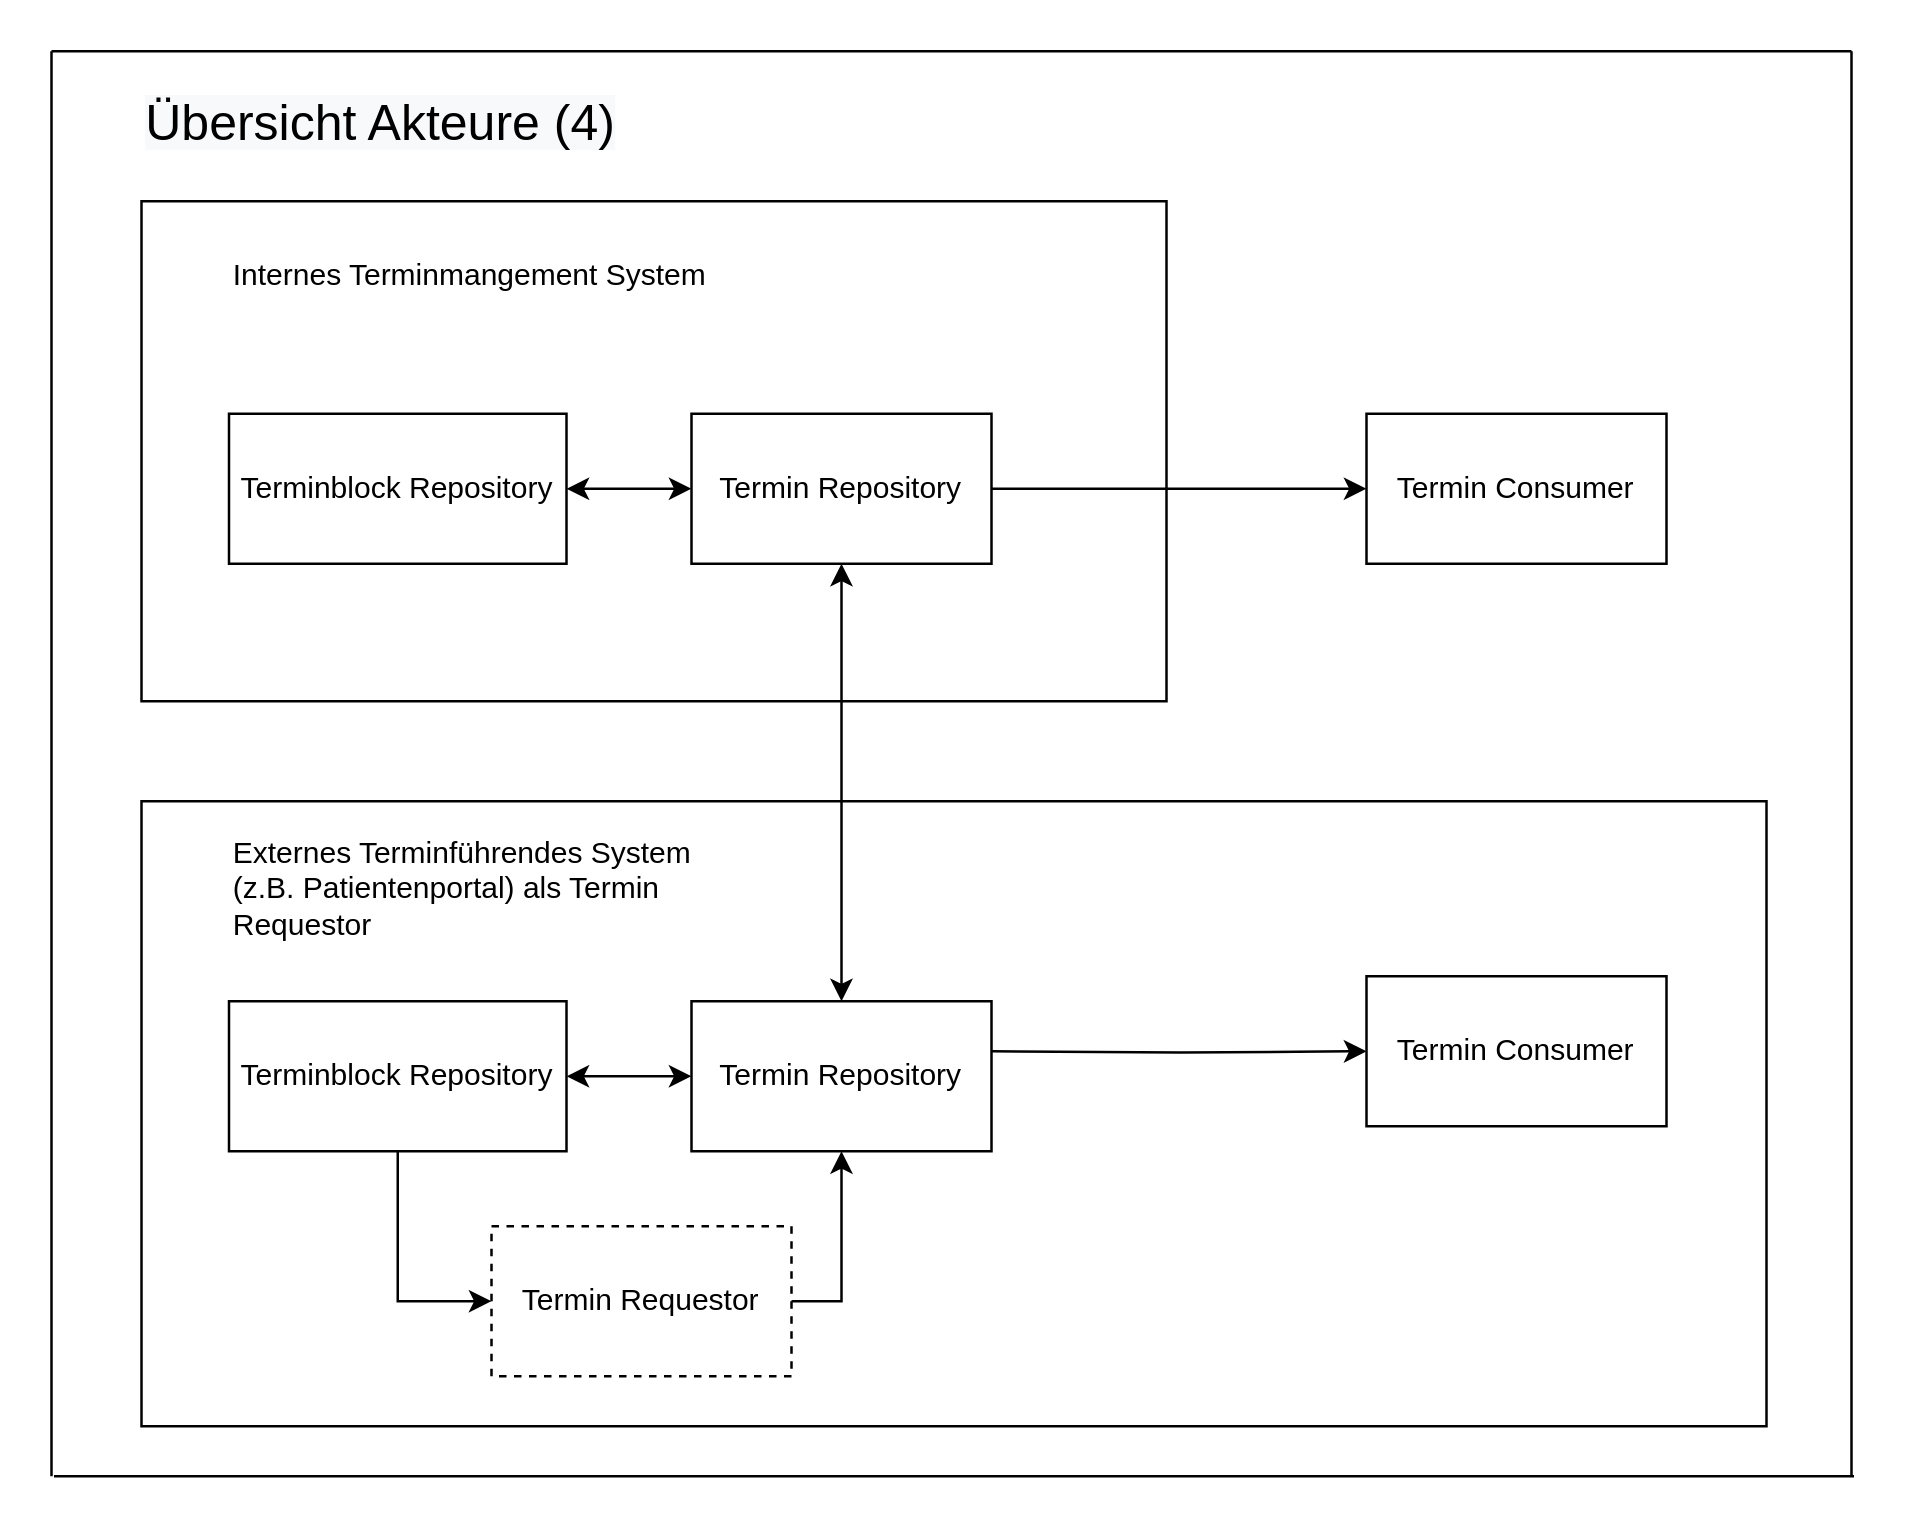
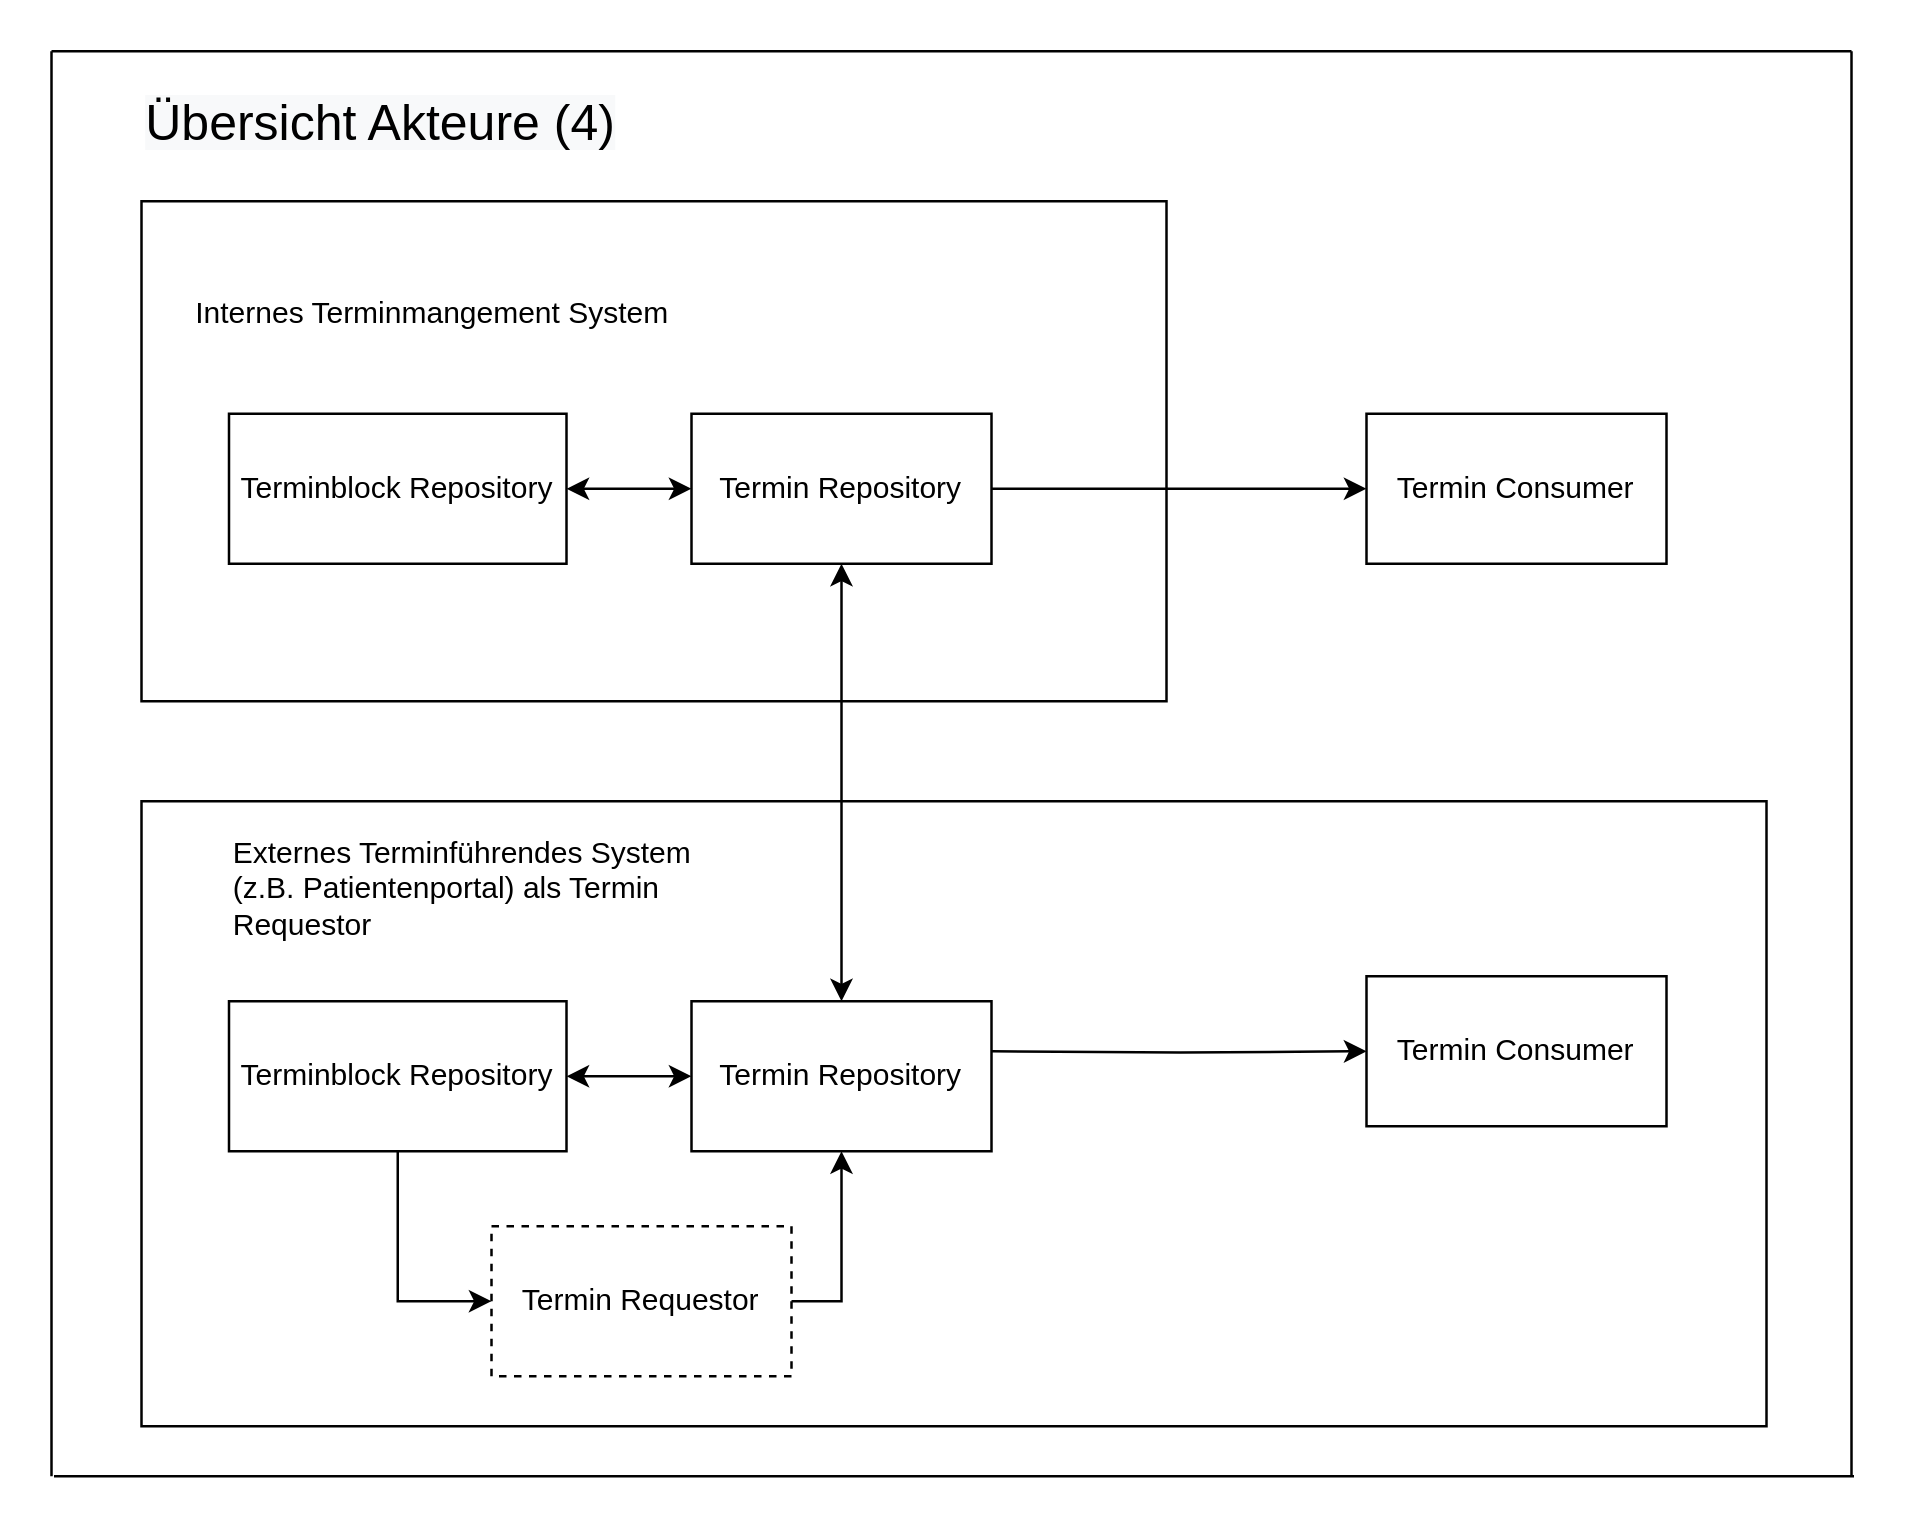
node "Internes Terminmangement System": moved (491, 276) -> (454, 314)
